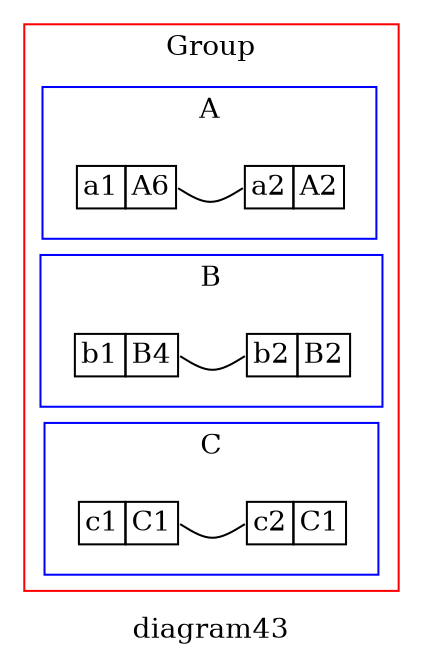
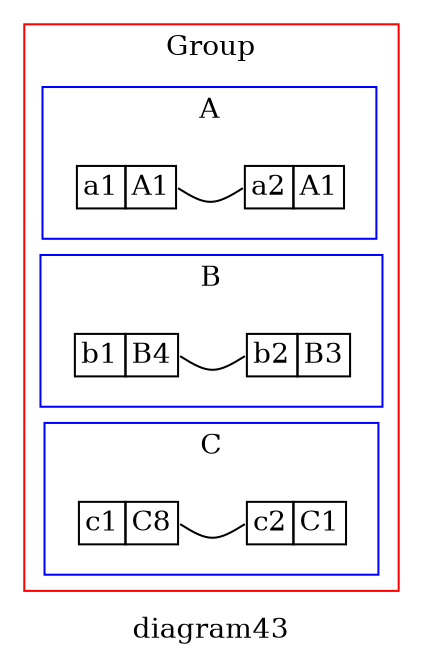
node "a1": text "A6" -> "A1"
node "a2": text "A2" -> "A1"
node "b2": text "B2" -> "B3"
node "c1": text "C1" -> "C8"
